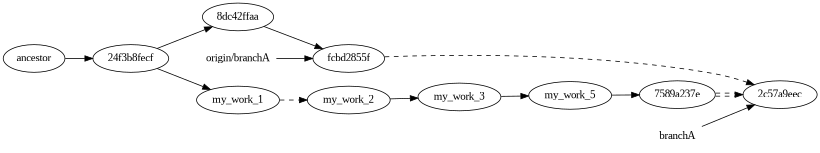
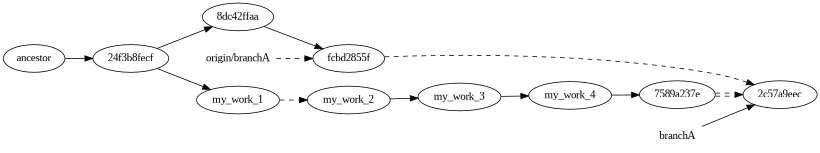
edge "origin/branchA" -> "fcbd2855f": style solid -> dashed
node "my_work_5": label "my_work_5" -> "my_work_4"
